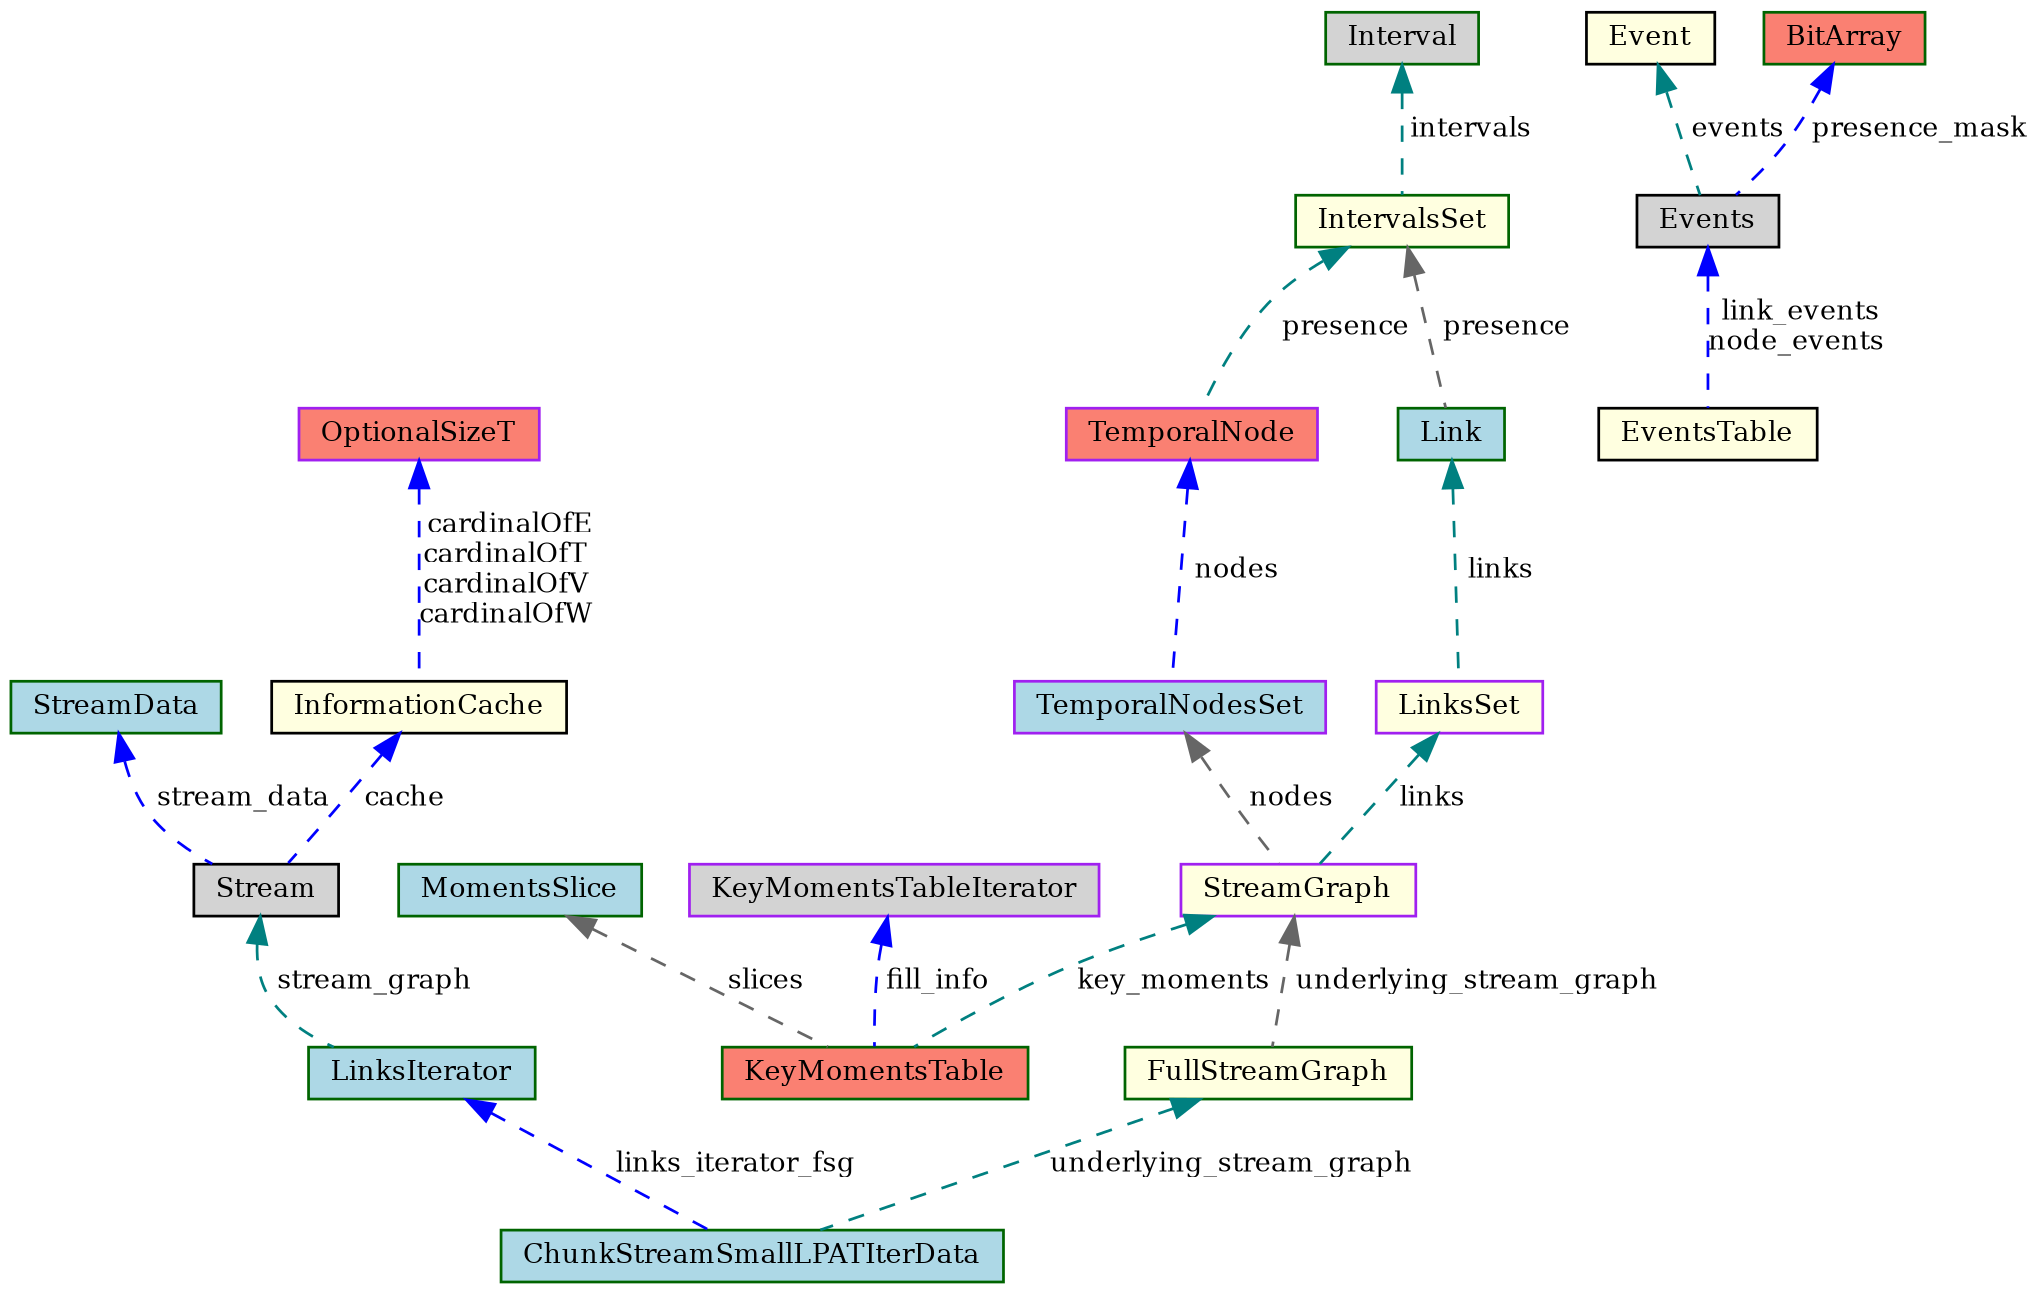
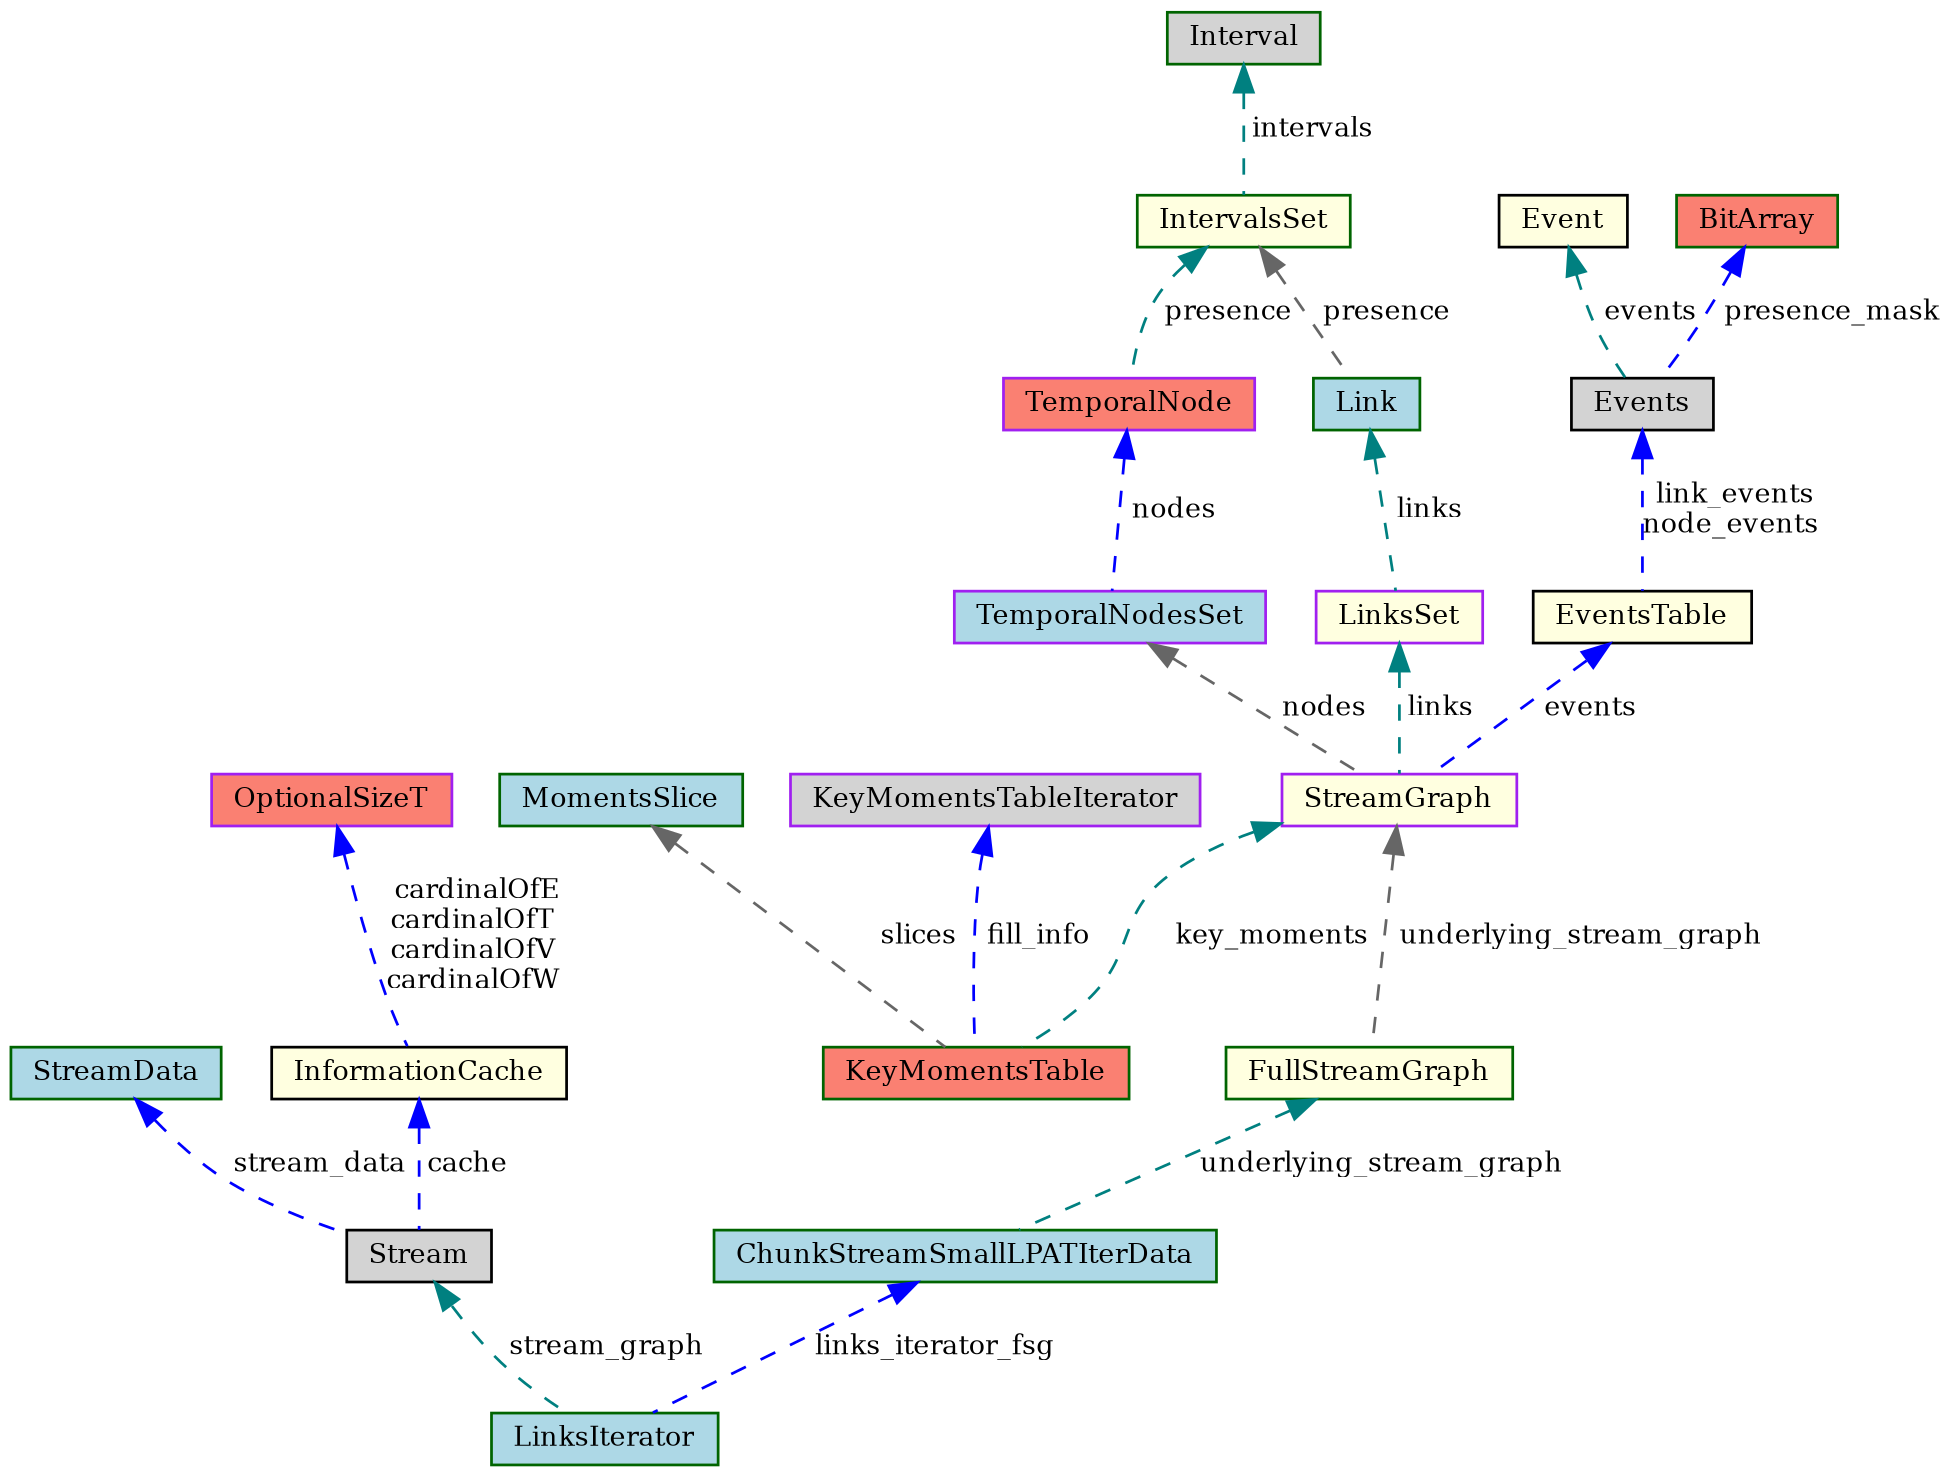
edge "StreamGraph" -> "EventsTable": added, label "events"
edge "ChunkStreamSmallLPATIterData" -> "LinksIterator": reversed
